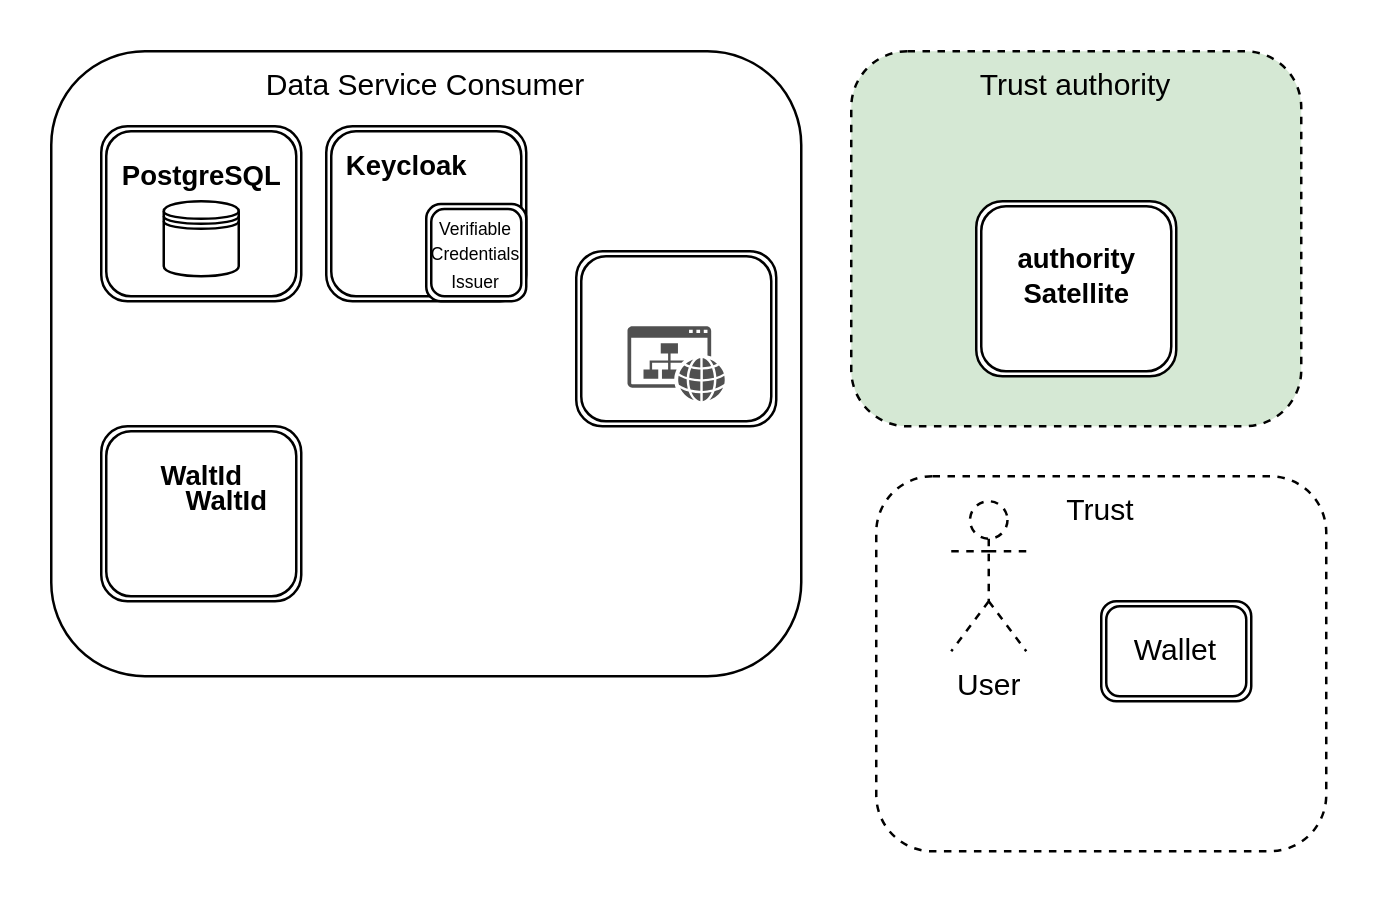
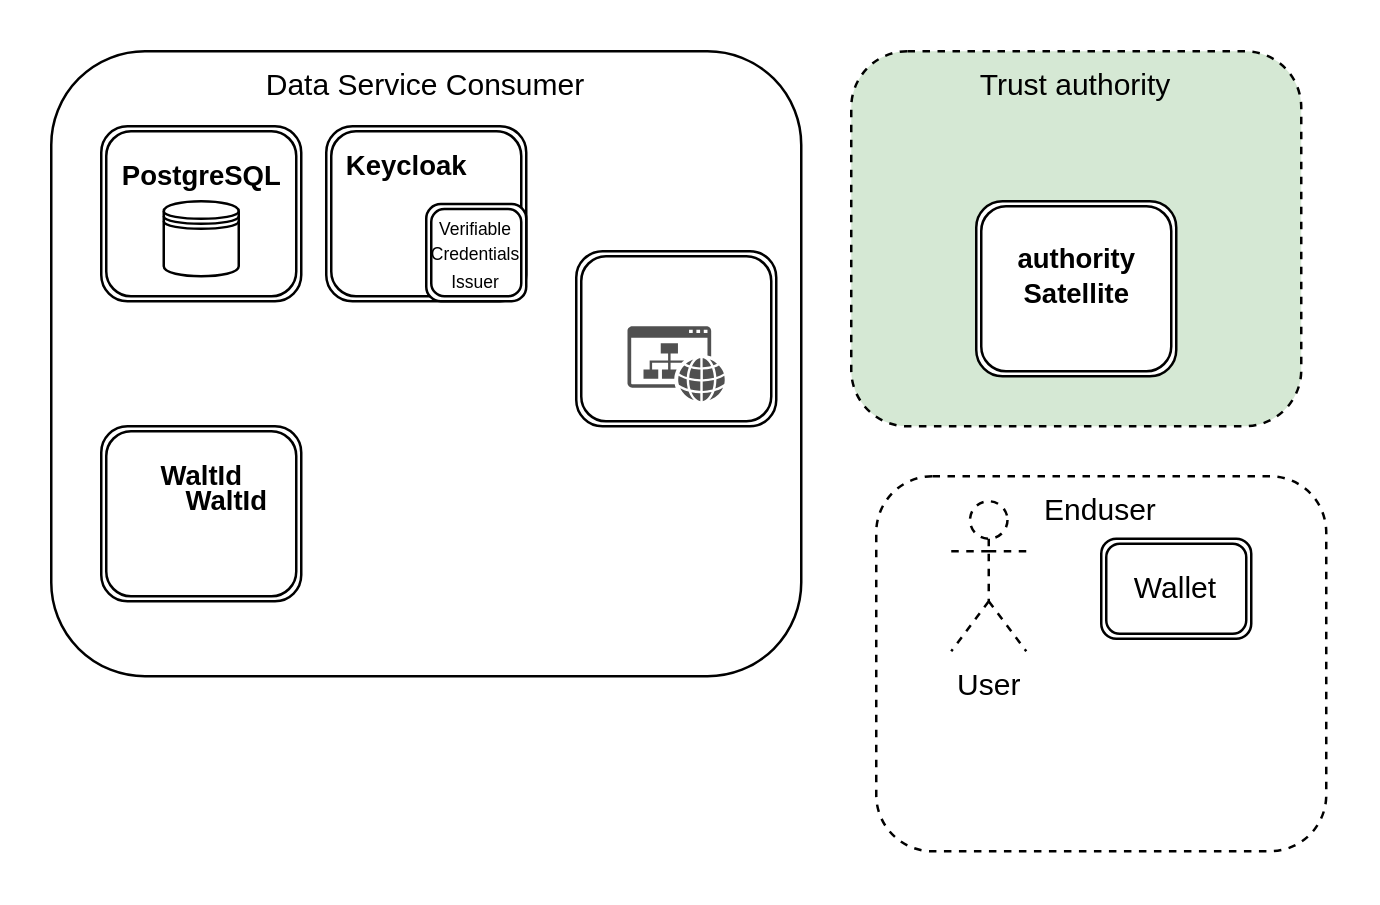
node "Trust": label "Trust" -> "Enduser"
node "Wallet": moved (1176, 651) -> (1176, 589)
